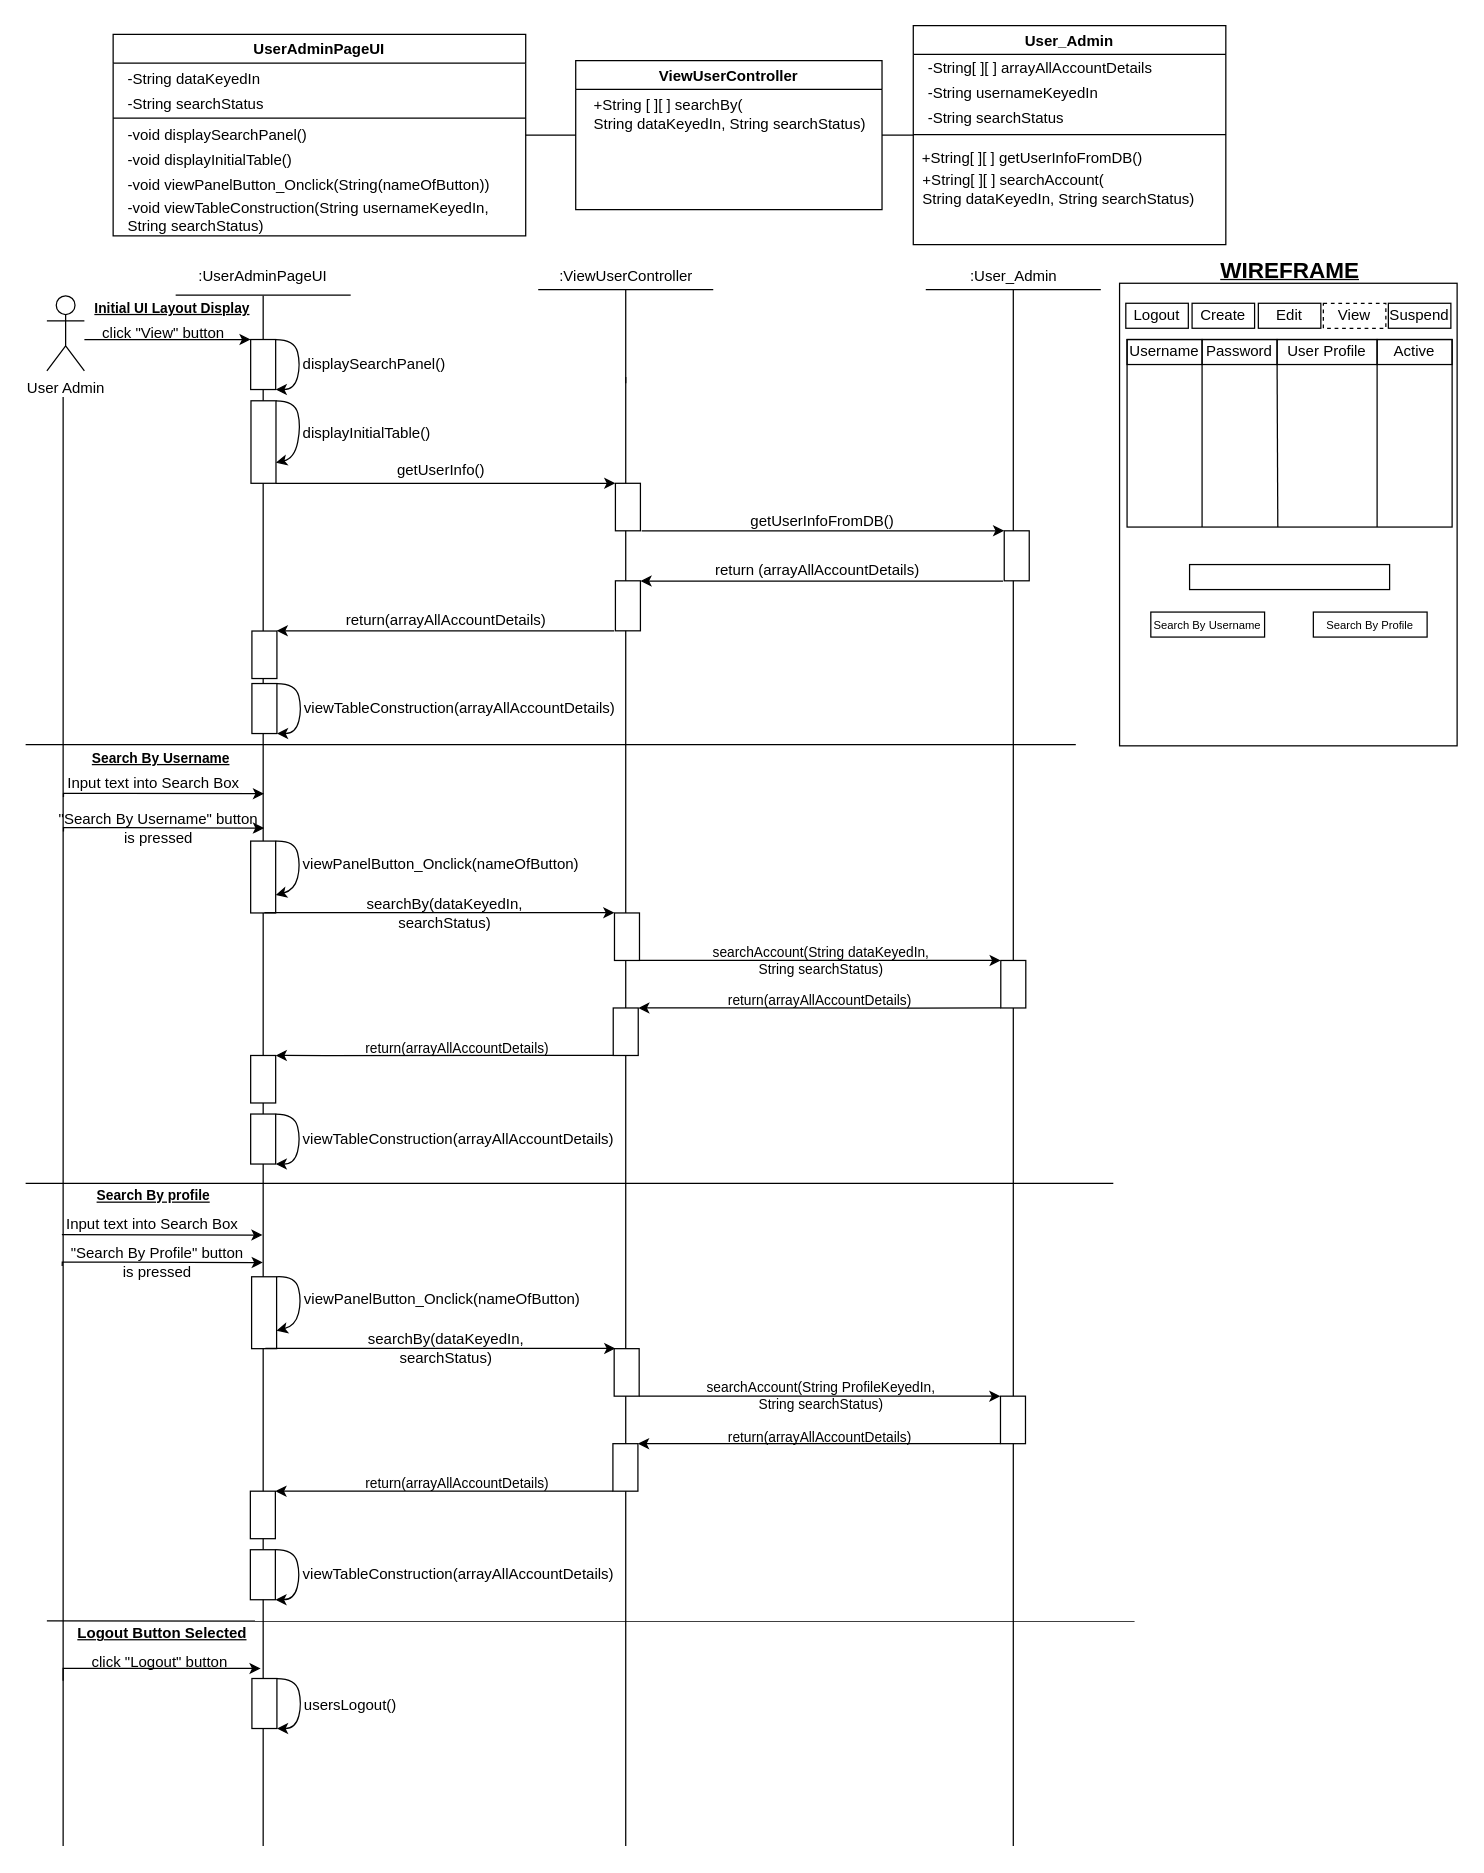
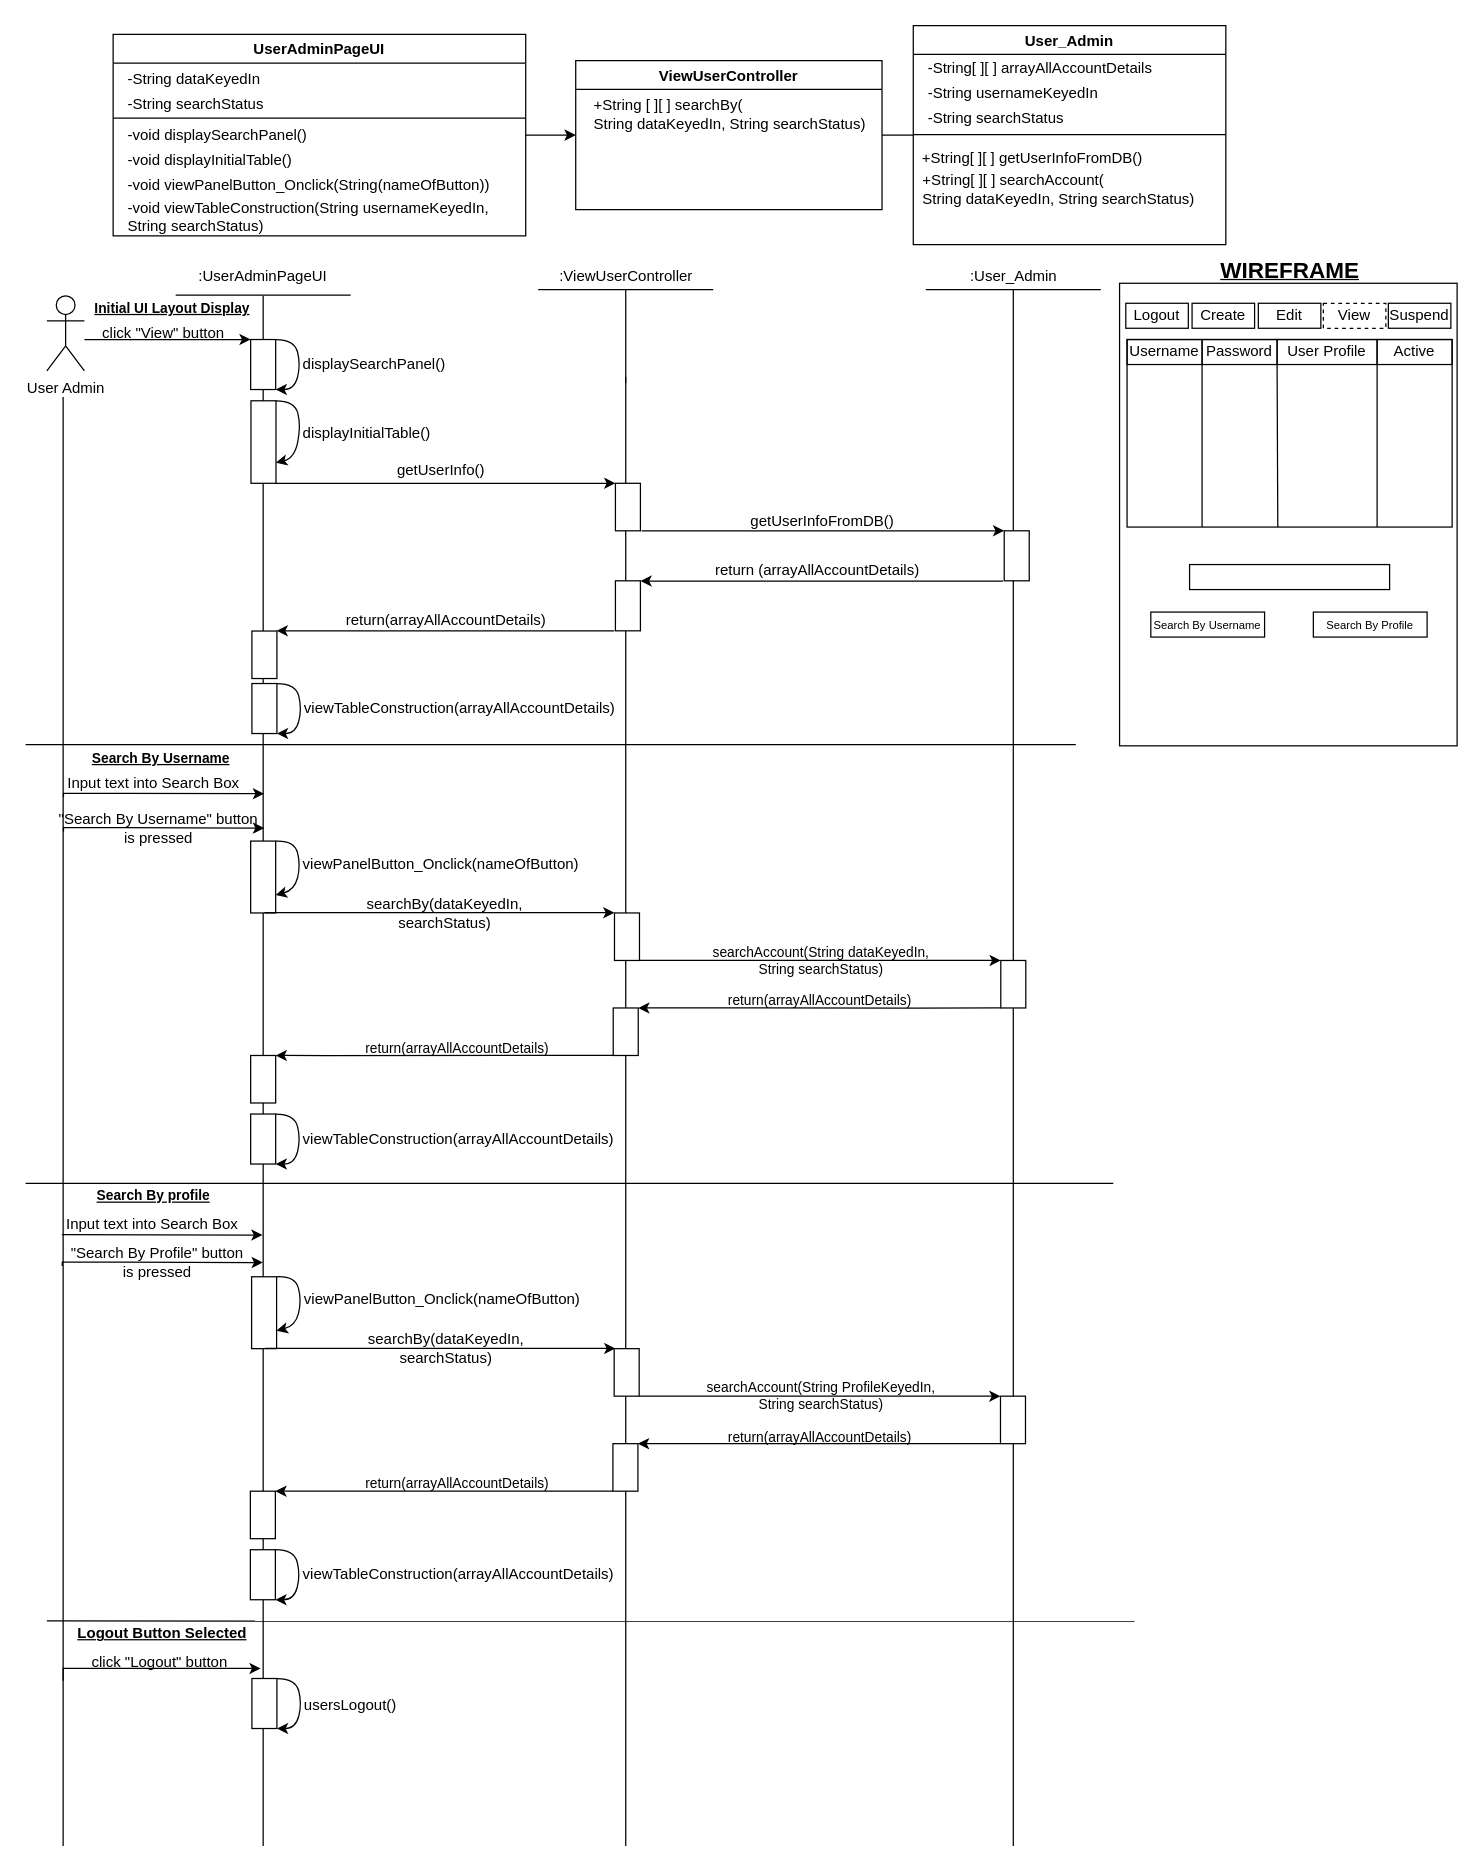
edge "UserAdminPageUI" -- "ViewUserController": arrowhead none -> classic
